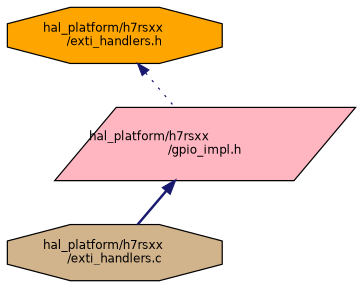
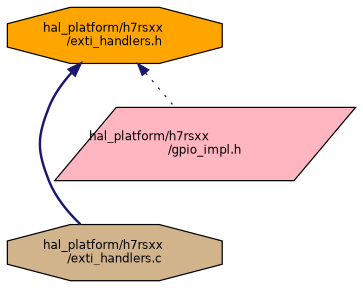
edge "hal_platform/h7rsxx /exti_handlers.c" -> "hal_platform/h7rsxx /gpio_impl.h": now "hal_platform/h7rsxx /exti_handlers.c" -> "hal_platform/h7rsxx /exti_handlers.h"
